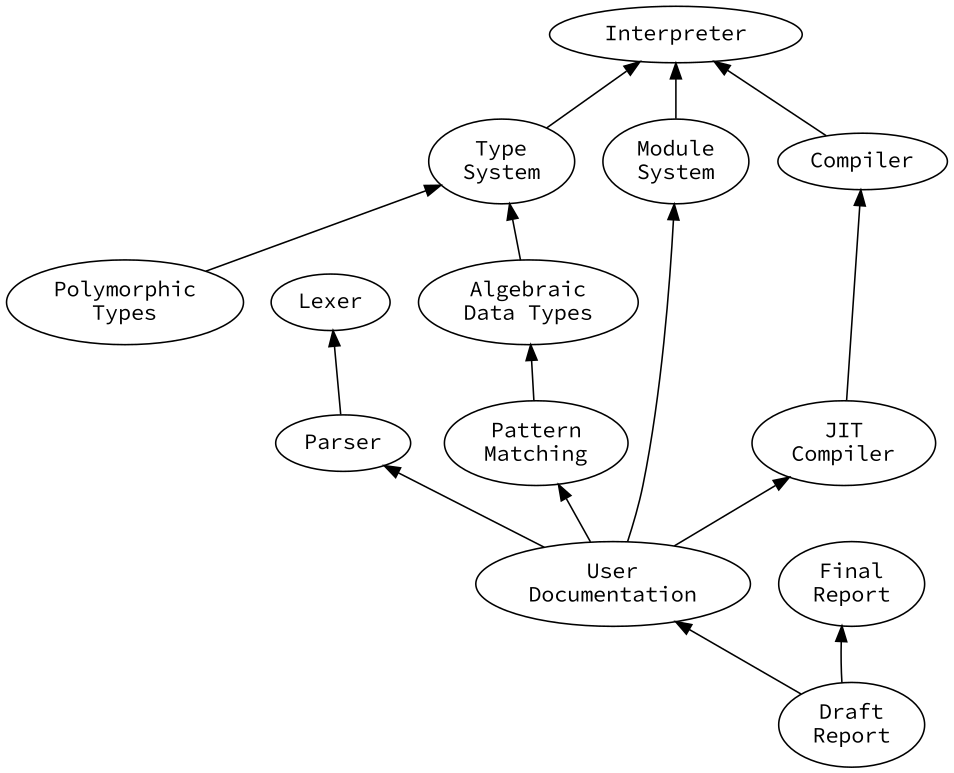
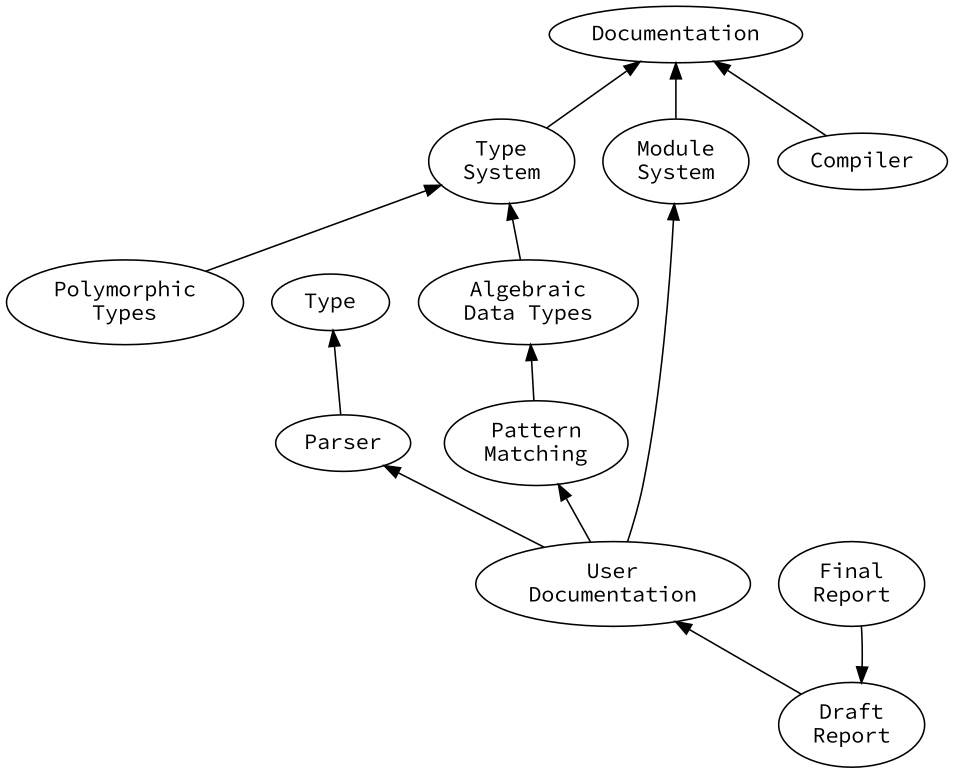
node "Interpreter": label "Interpreter" -> "Documentation"
node "Lexer": label "Lexer" -> "Type"
node "JIT Compiler": removed
edge "Draft Report" -> "Final Report": reversed
